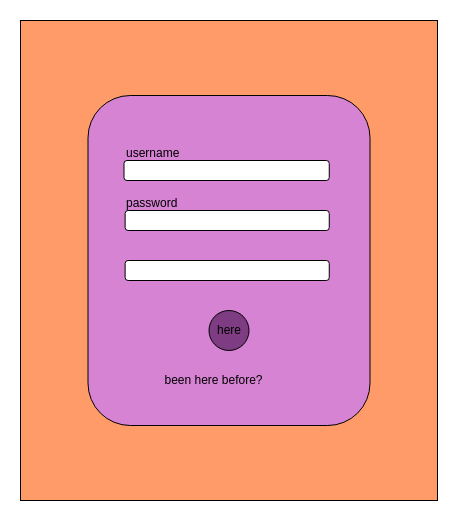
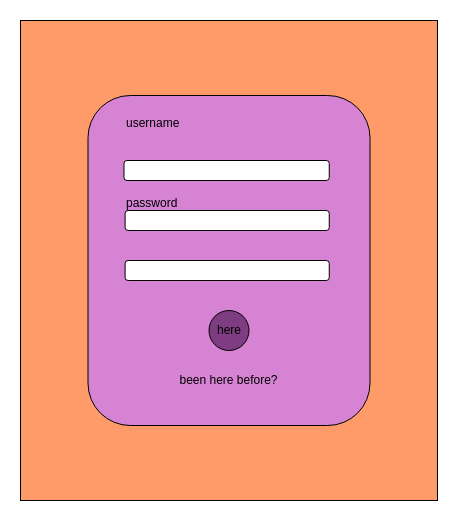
node "username": moved (182, 153) -> (182, 123)
node "been here before?": moved (214, 381) -> (229, 381)
